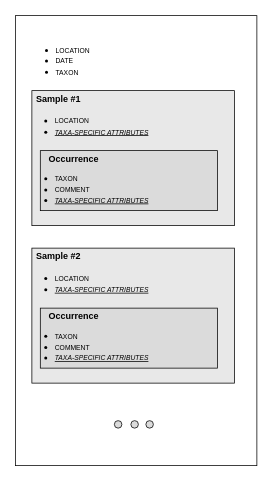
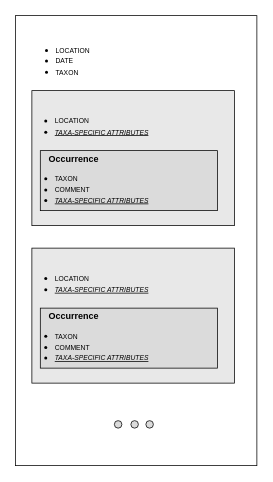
node "Sample #1": removed
node "Sample #2": removed
